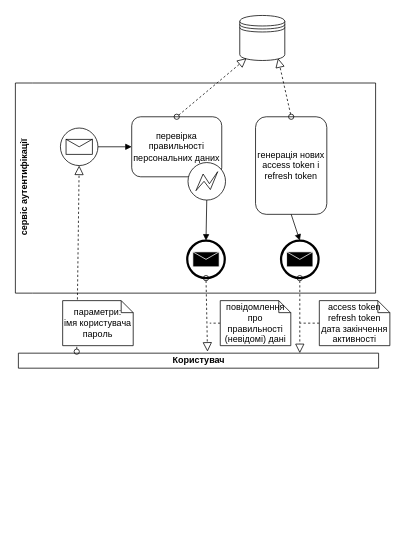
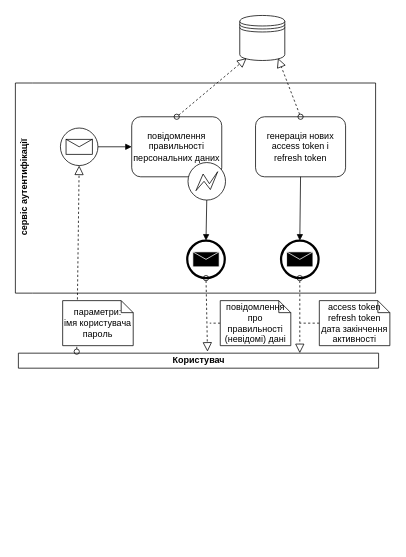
node "перевірка правильності персональних даних": label "перевірка правильності персональних даних" -> "повідомлення правильності персональних даних"
node "генерація нових access token і refresh token": size 71x98 -> 90x60
